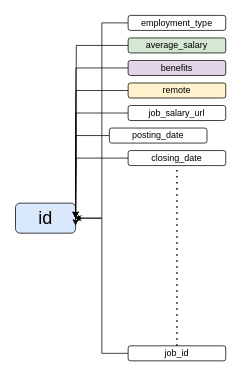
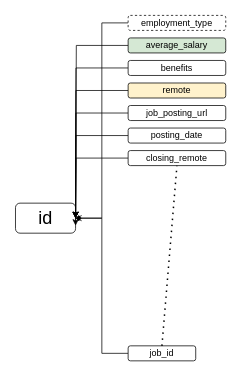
node "employment_type": style solid -> dashed
node "benefits": fillcolor #e1d5e7 -> #ffffff
node "job_salary_url": label "job_salary_url" -> "job_posting_url"
node "posting_date": moved (158, 135) -> (177, 135)
node "closing_date": label "closing_date" -> "closing_remote"
node "id": fillcolor #dae8fc -> #ffffff
node "job_id": size 98x15 -> 68x15
